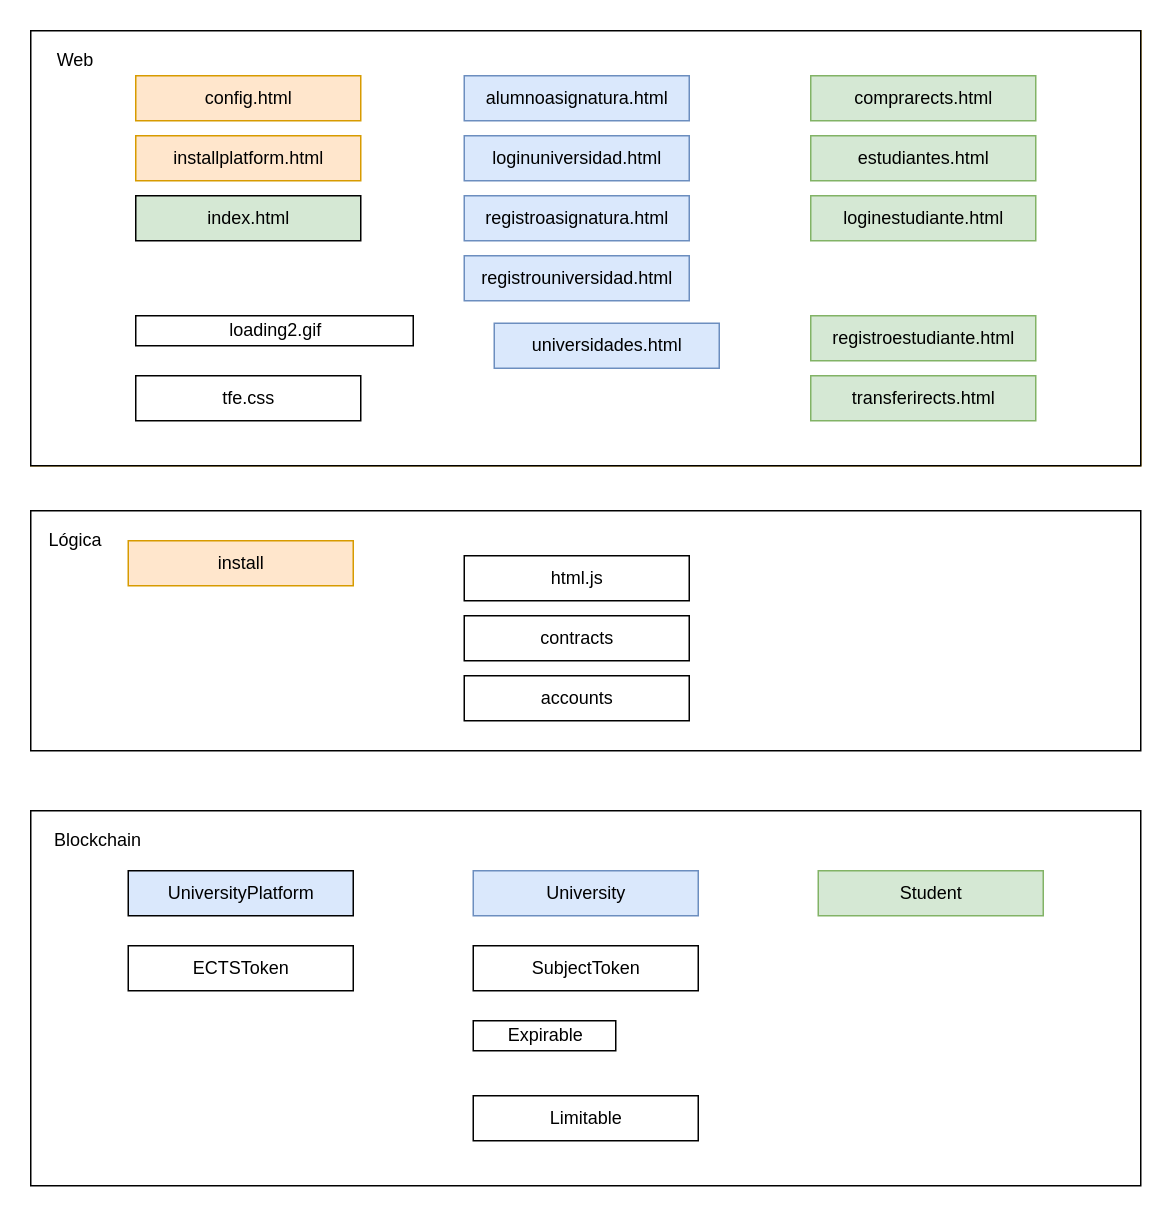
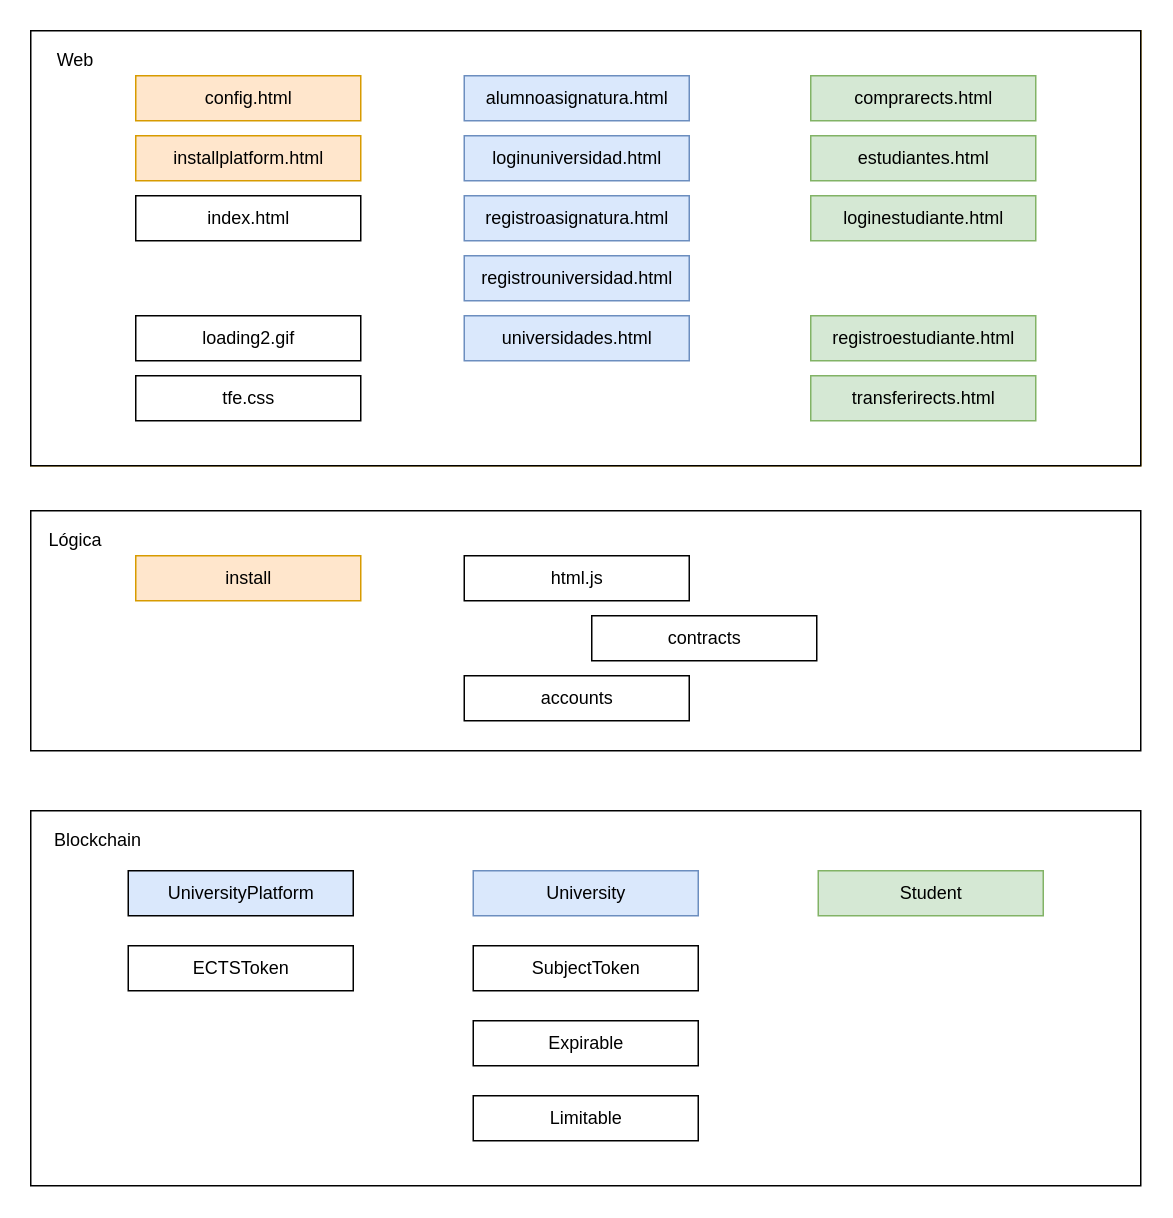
node "index.html": fillcolor #d5e8d4 -> #ffffff
node "loading2.gif": size 278x30 -> 225x45
node "universidades.html": moved (607, 346) -> (577, 338)
node "install": moved (241, 563) -> (248, 578)
node "contracts": moved (577, 638) -> (704, 638)
node "Expirable": size 143x30 -> 225x45
